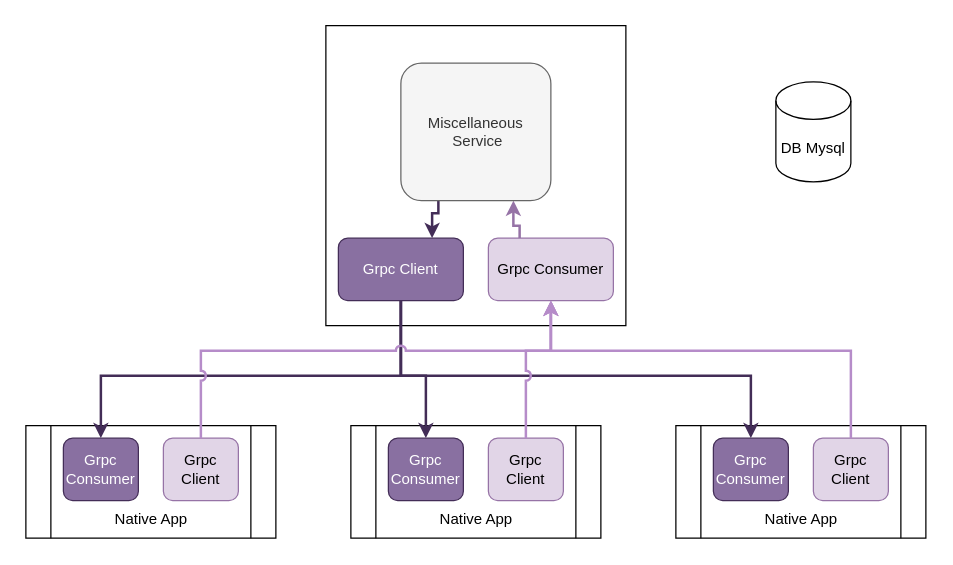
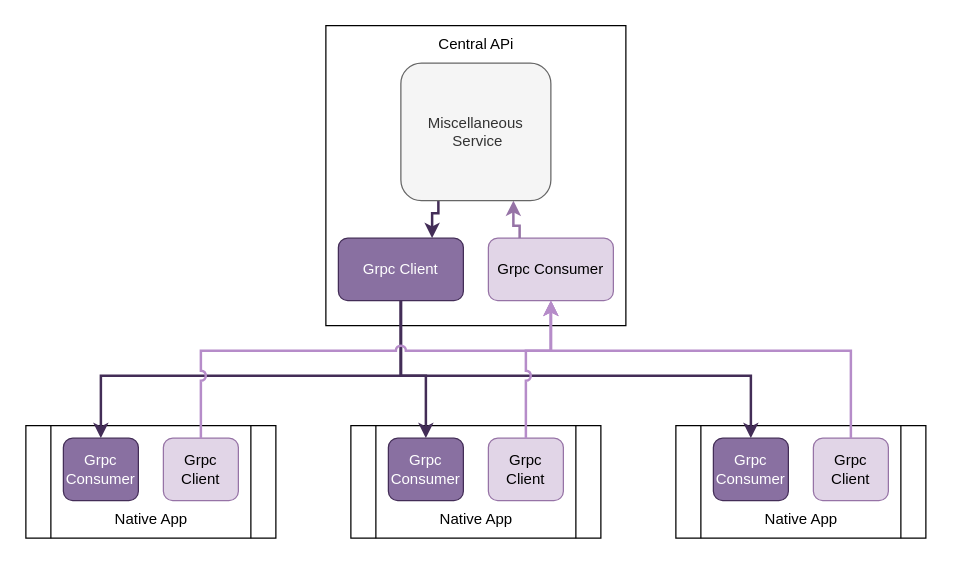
node "Central APi": added
node "DB Mysql": removed
